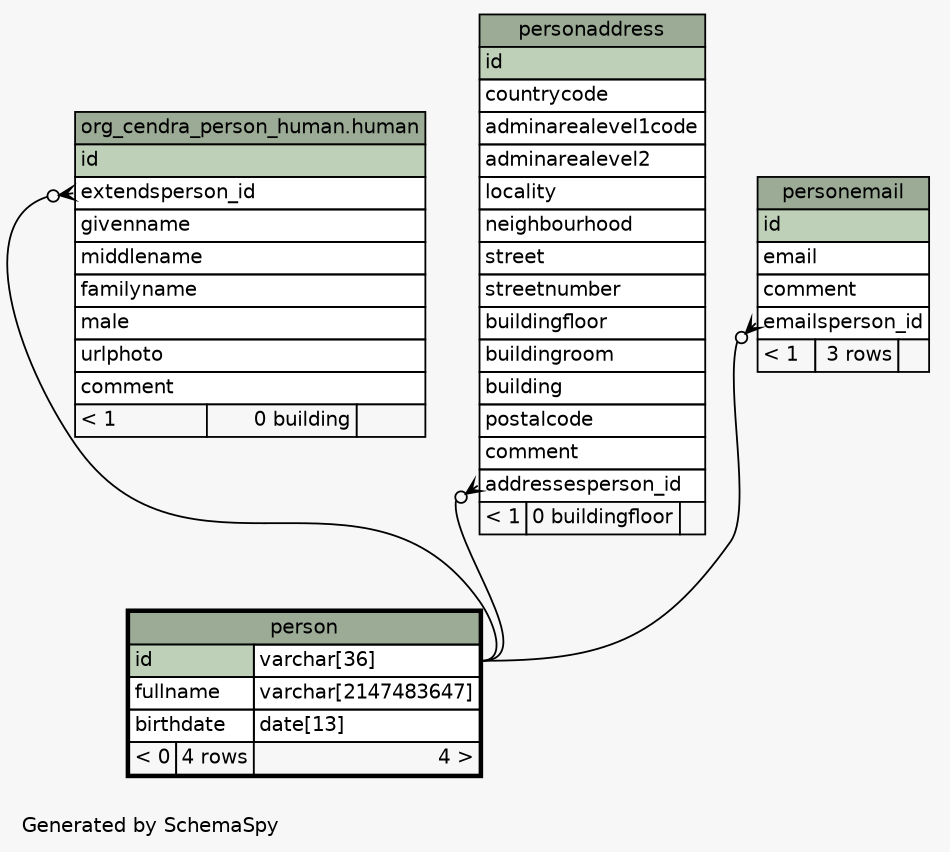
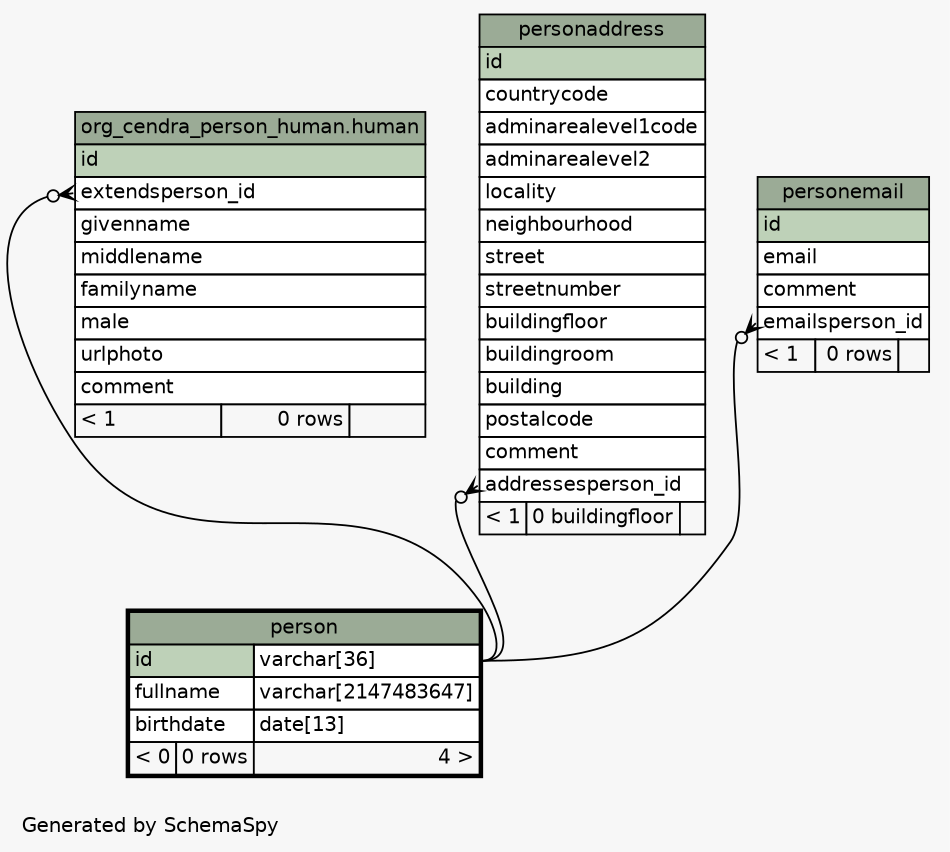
node "personemail": text "3 rows" -> "0 rows"
node "org_cendra_person_human.human": text "0 building" -> "0 rows"
node "person": text "4 rows" -> "0 rows"
